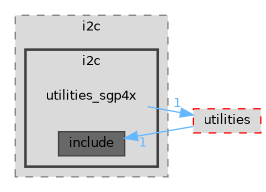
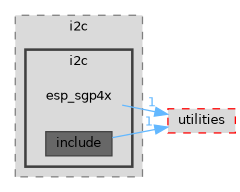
node "utilities_sgp4x": label "utilities_sgp4x" -> "esp_sgp4x"
edge "utilities" -> "include": reversed
